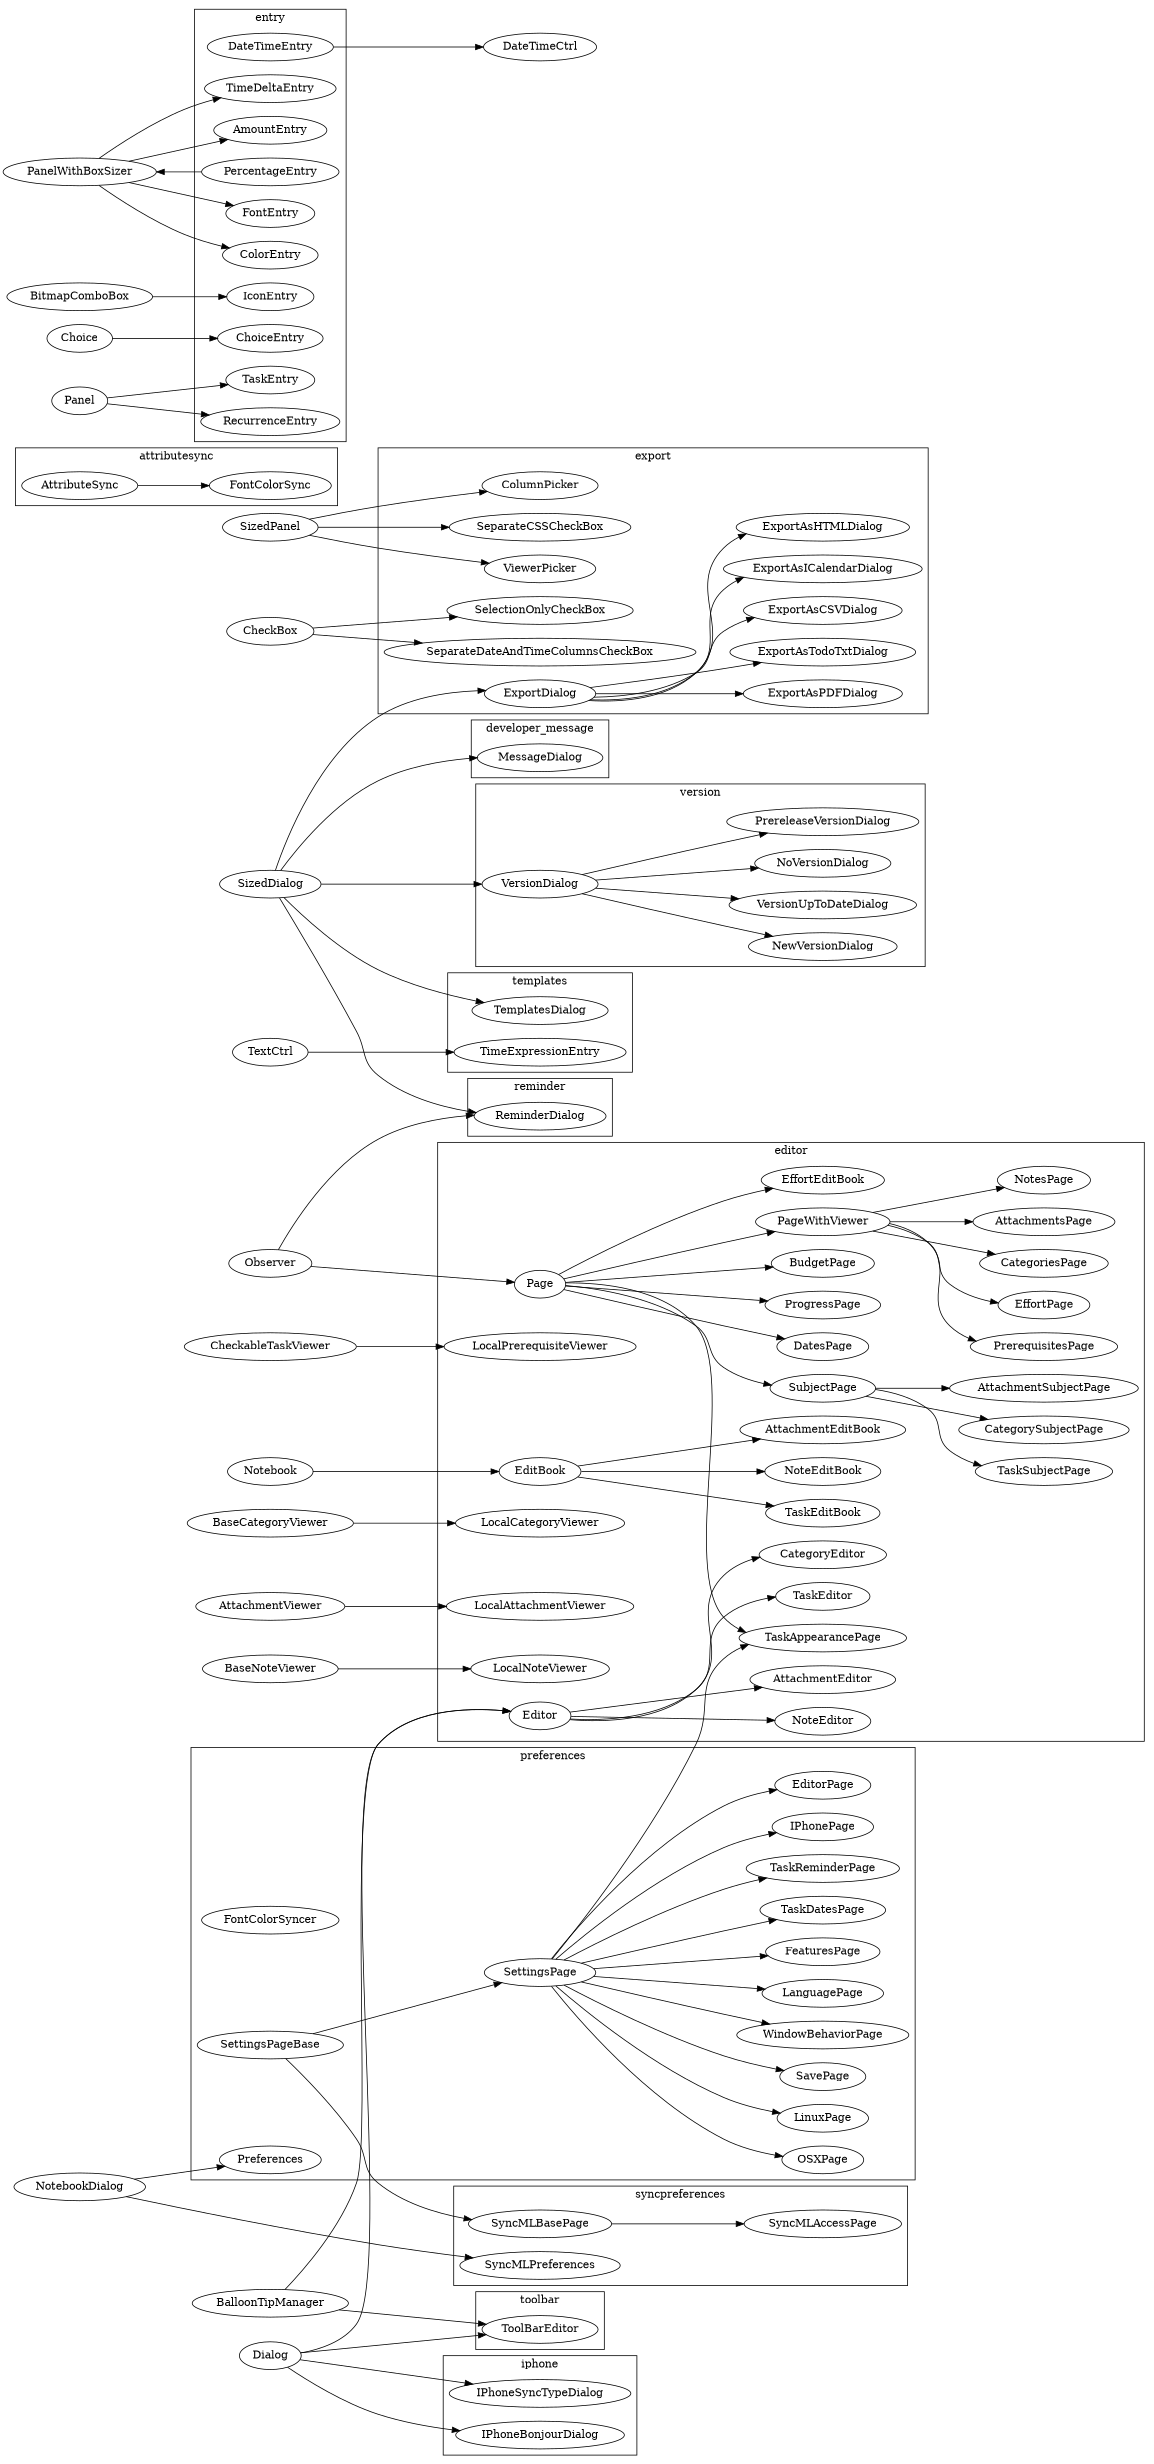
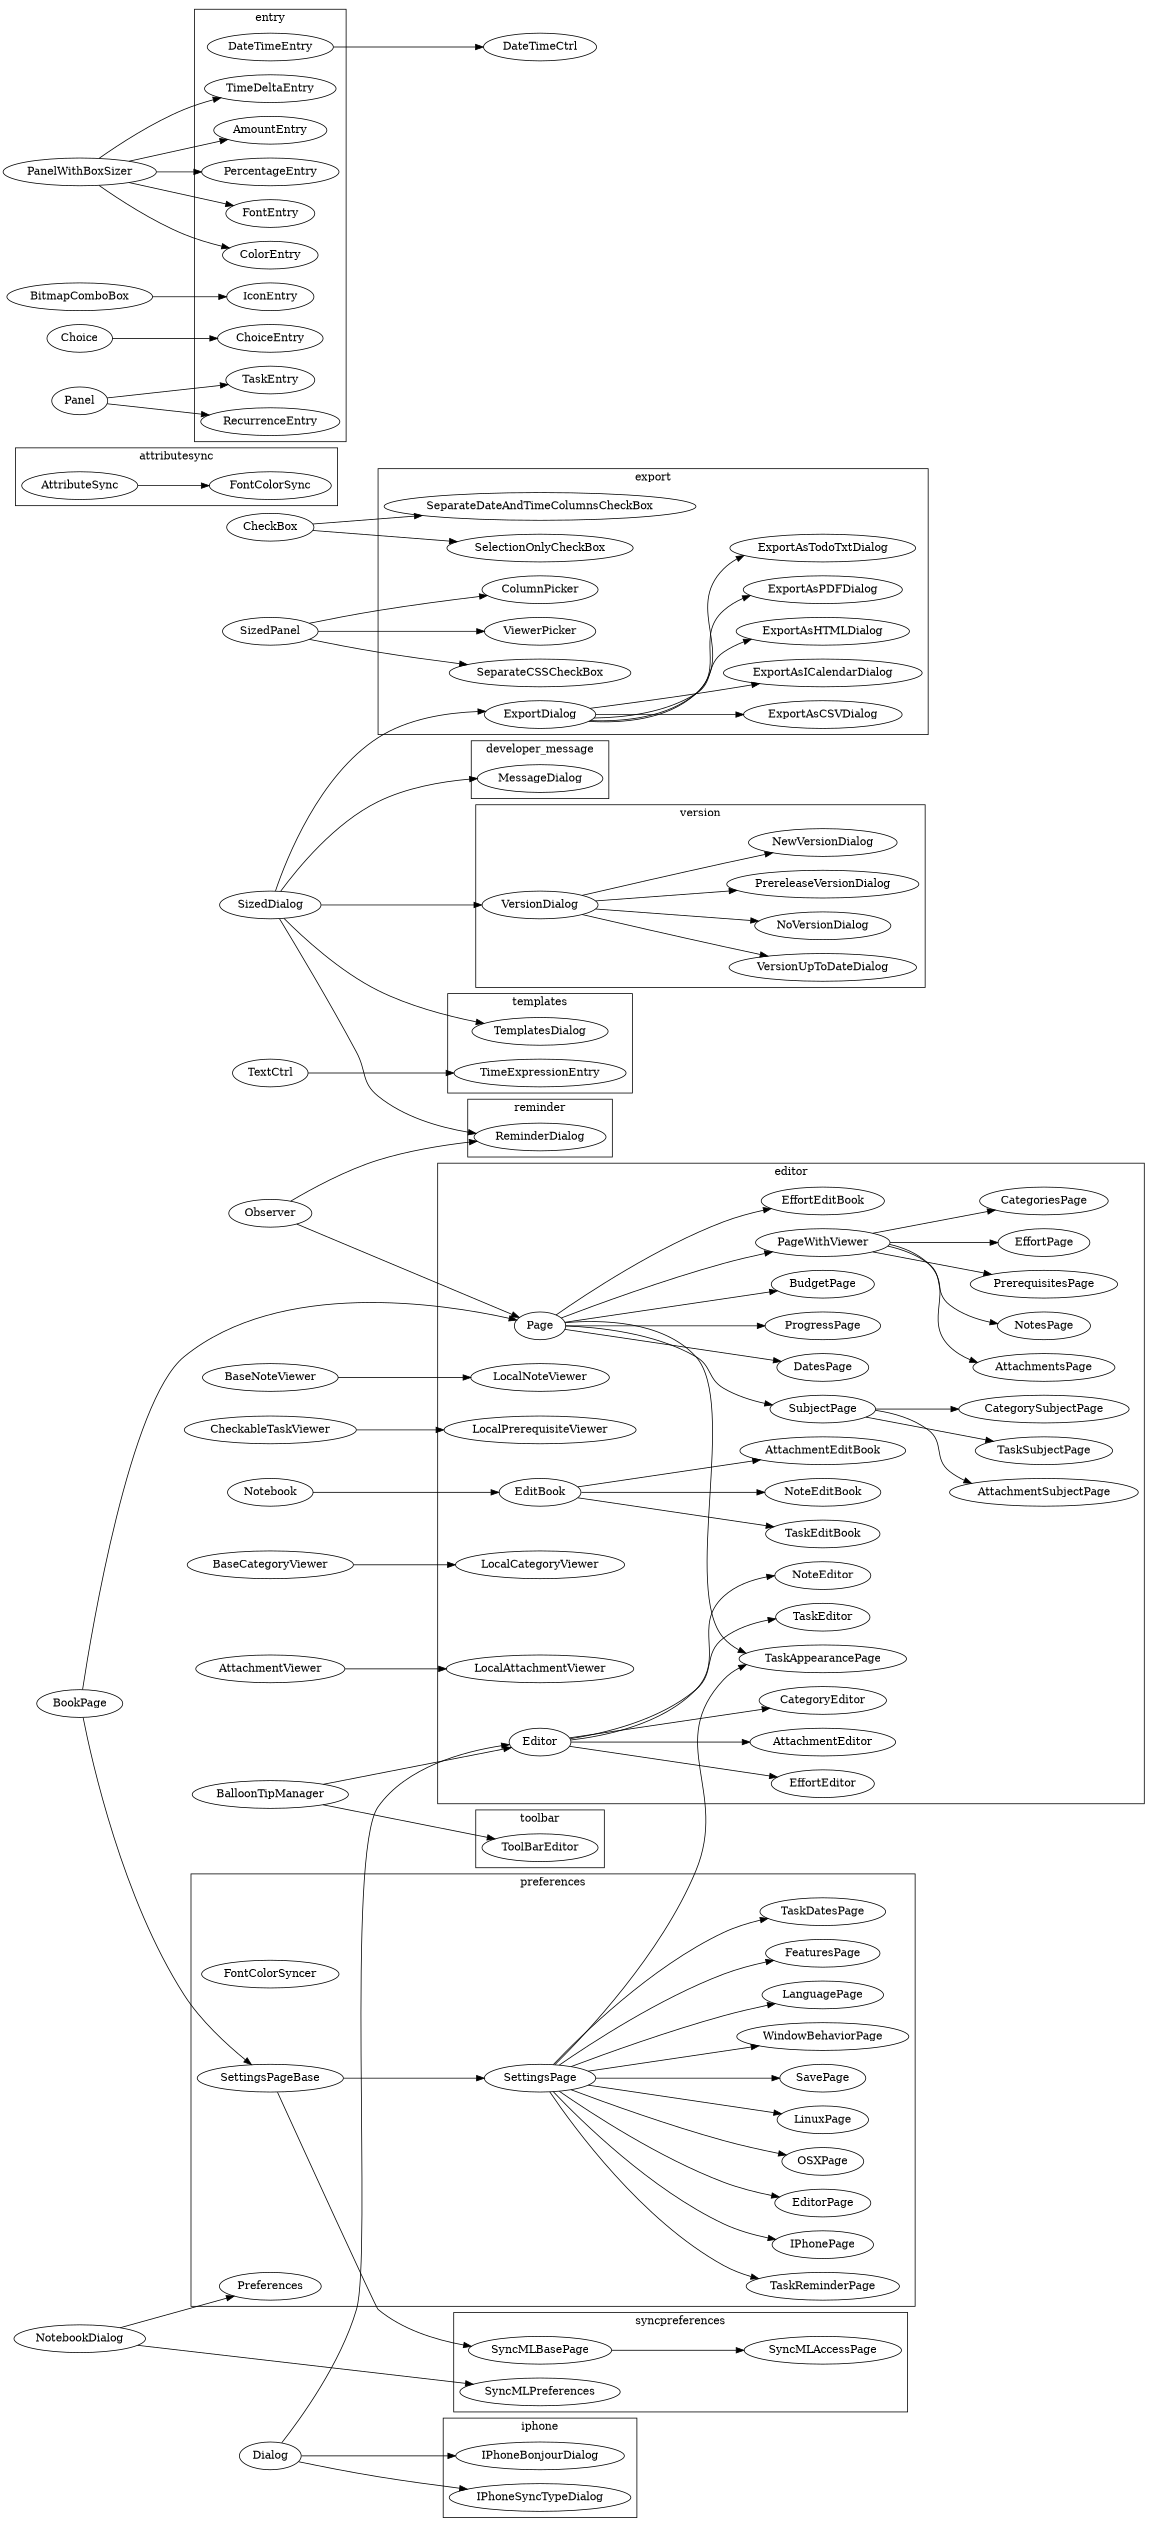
edge "PercentageEntry" -> "PanelWithBoxSizer": reversed
node "BookPage": added
node "EffortEditor": added
edge "Dialog" -> "ToolBarEditor": removed
